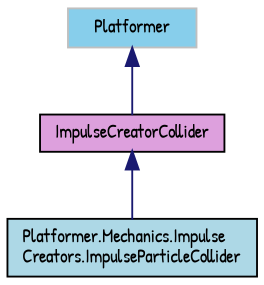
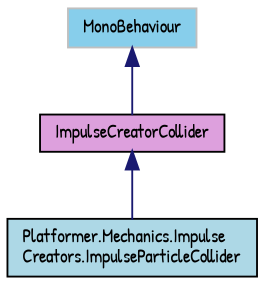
node "Platformer": label "Platformer" -> "MonoBehaviour"
